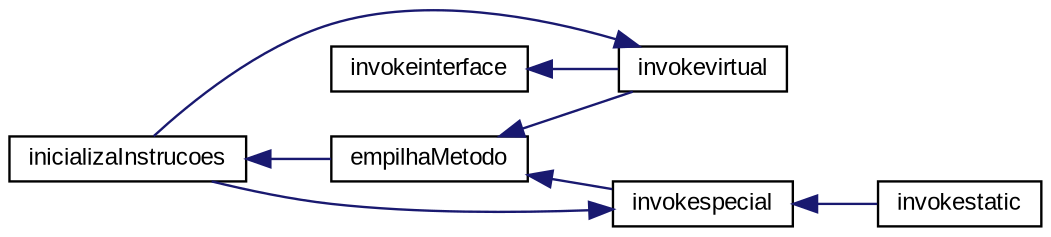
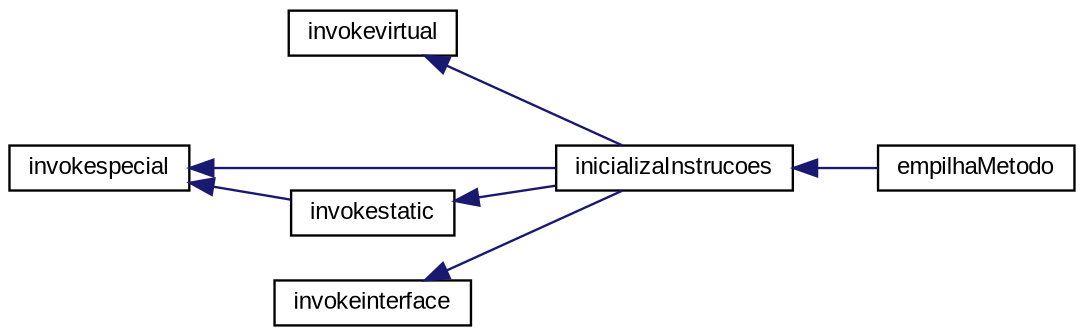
edge "invokevirtual" -> "invokeinterface": now "inicializaInstrucoes" -> "invokeinterface"
edge "invokevirtual" -> "empilhaMetodo": removed
edge "invokespecial" -> "empilhaMetodo": removed
edge "inicializaInstrucoes" -> "invokestatic": added
